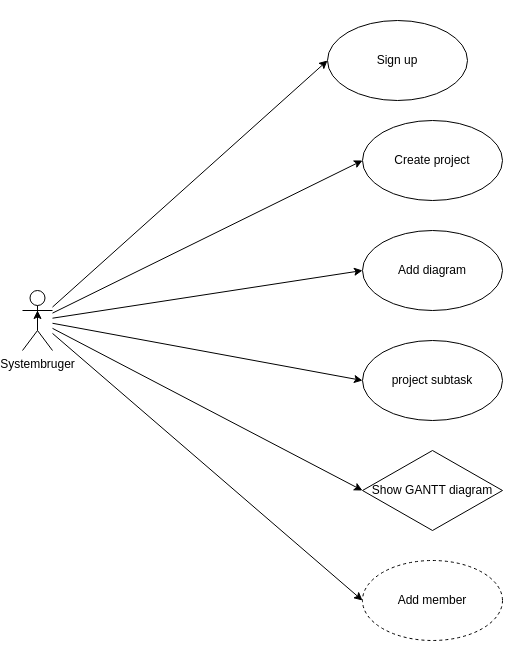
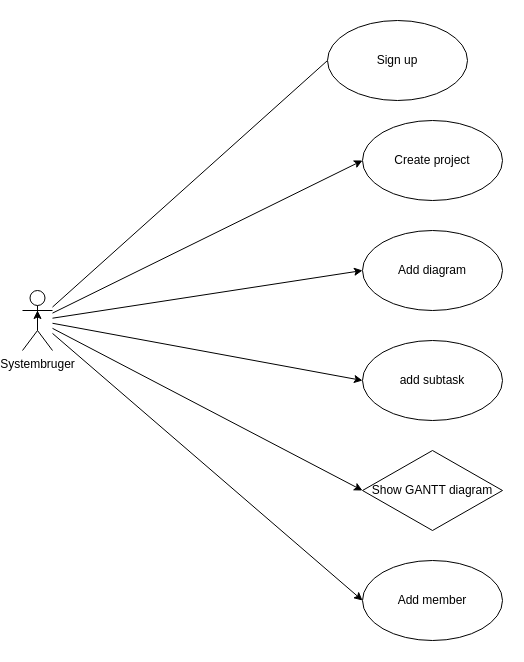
edge "Systembruger" -> "Sign up": arrowhead classic -> none
node "project subtask": label "project subtask" -> "add subtask"
node "Add member": style dashed -> solid
